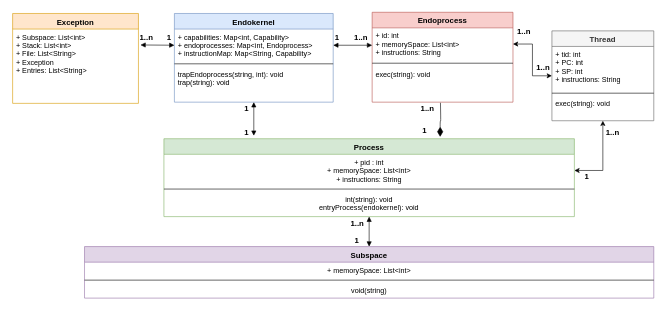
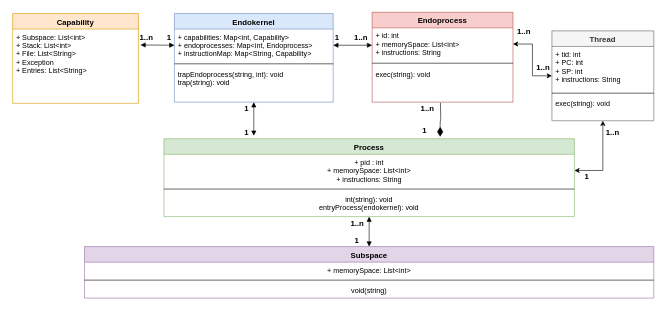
node "Exception": label "Exception" -> "Capability"
